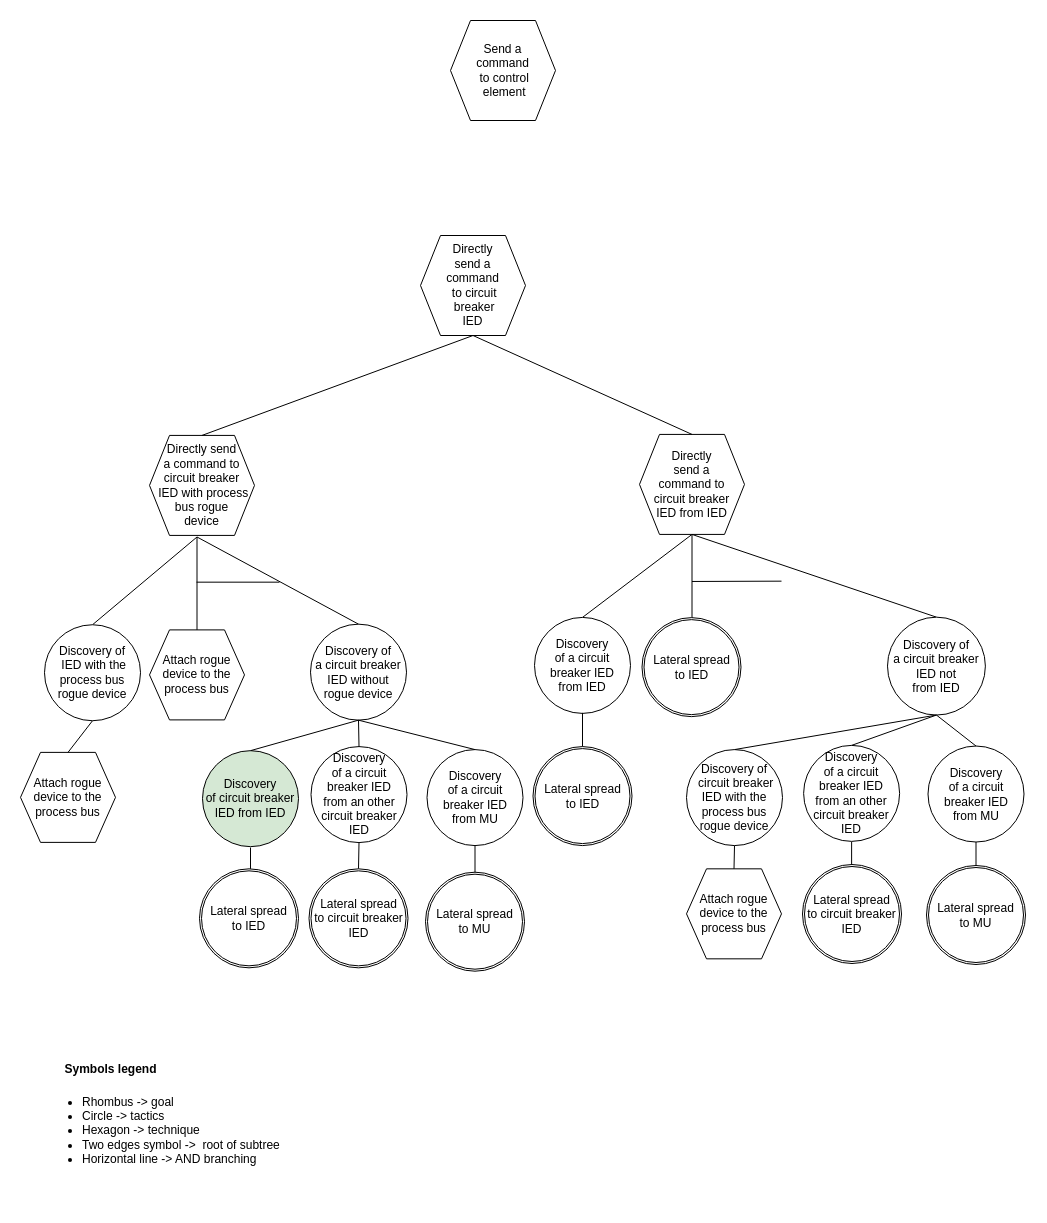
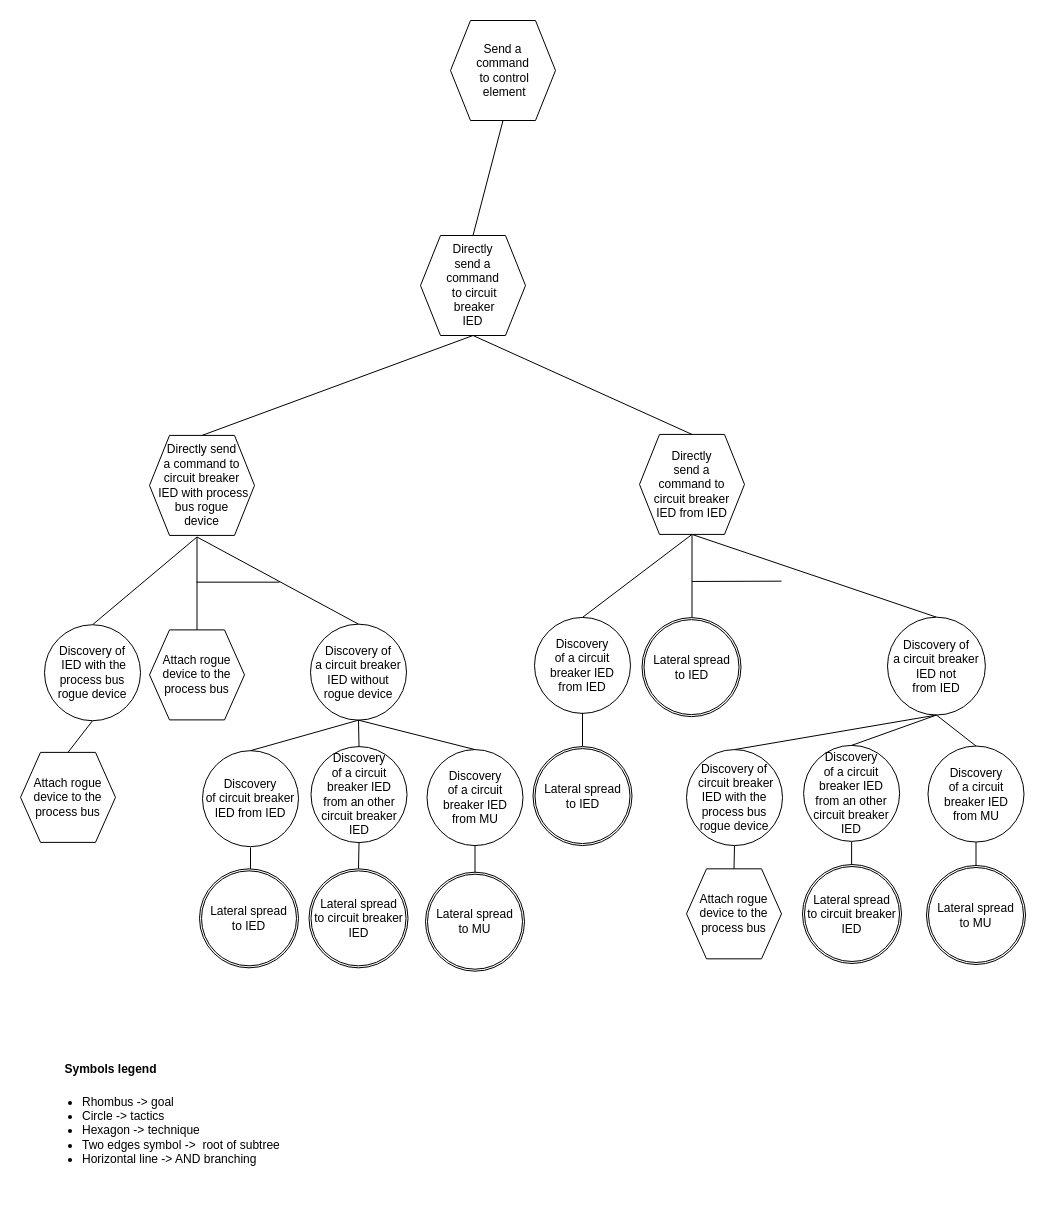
edge "Send acommand to control element" -- "Directly send a command to circuit breaker IED": added
node "Discovery of circuit breaker IED from IED": fillcolor #d5e8d4 -> #ffffff
